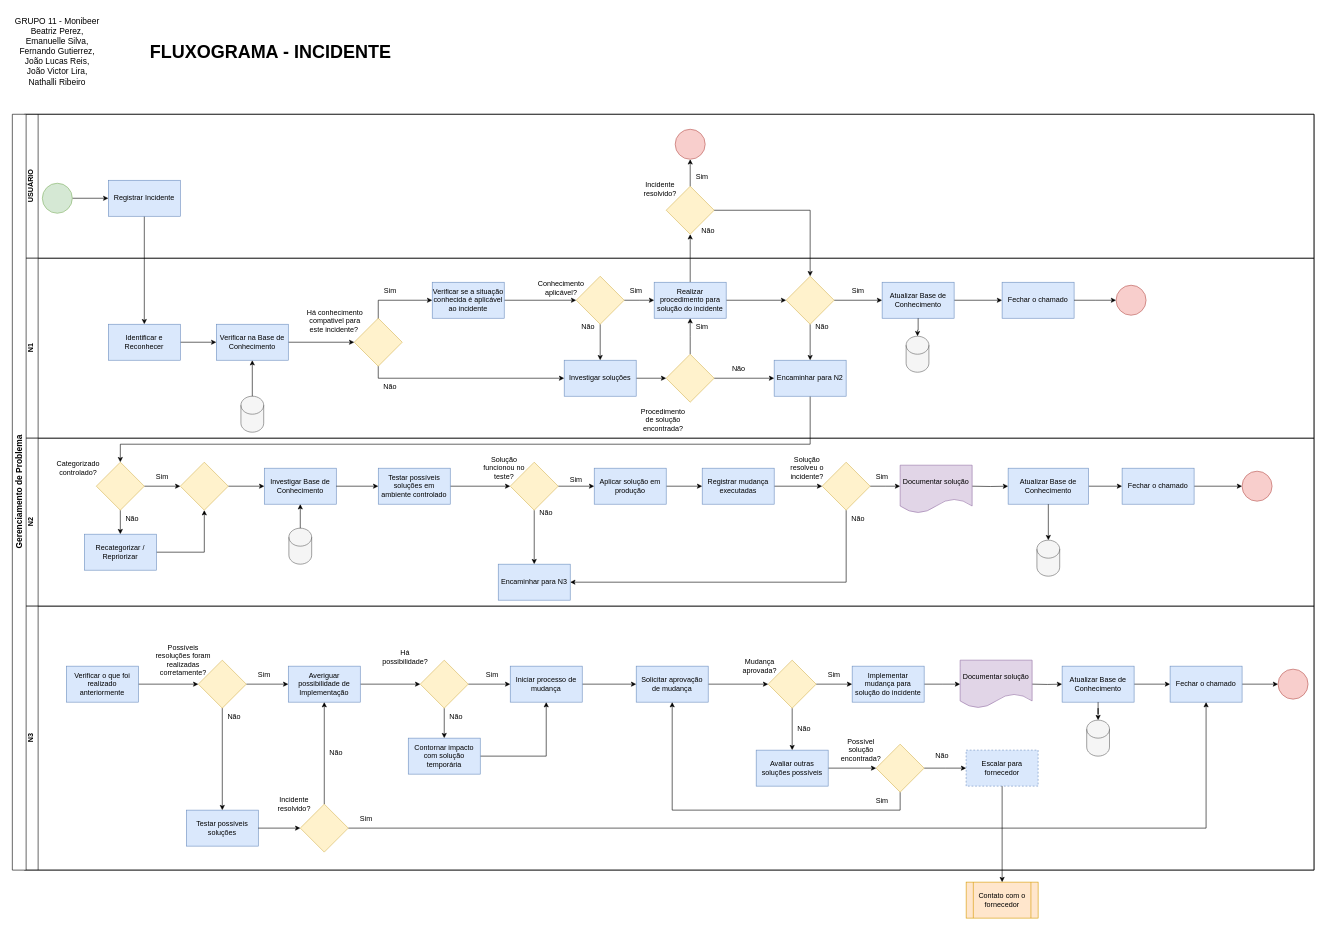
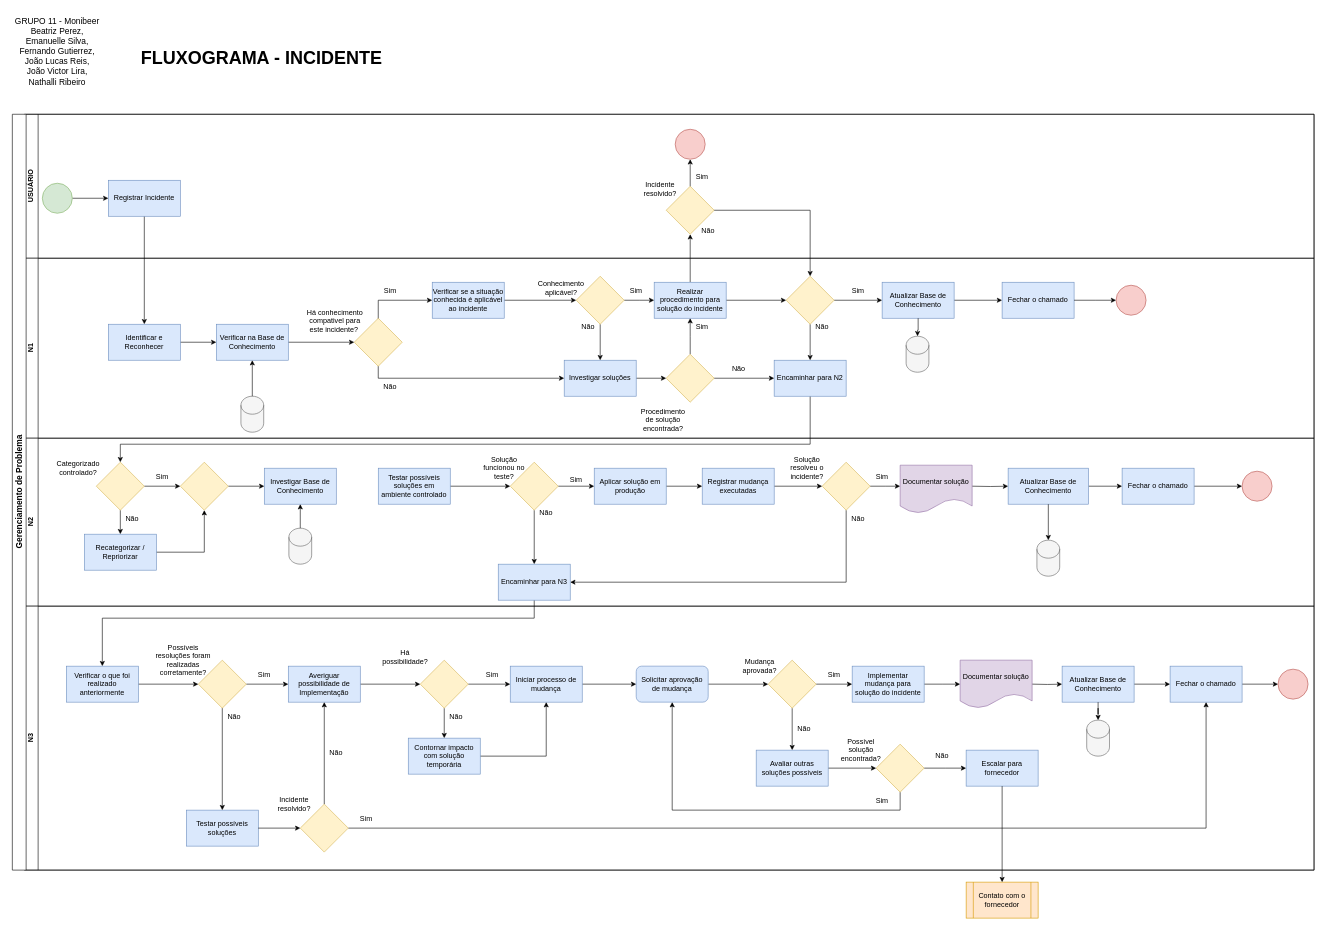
node "FLUXOGRAMA - INCIDENTE": moved (270, 51) -> (261, 57)
edge "Investigar Base de Conhecimento" -> "Testar possíveis soluções em ambiente controlado": removed
edge "Encaminhar para N3" -> "Verificar o que foi realizado anteriormente": added
node "Solicitar aprovação de mudança": shape rectangle -> rounded rectangle
node "Escalar para fornecedor": style dashed -> solid
